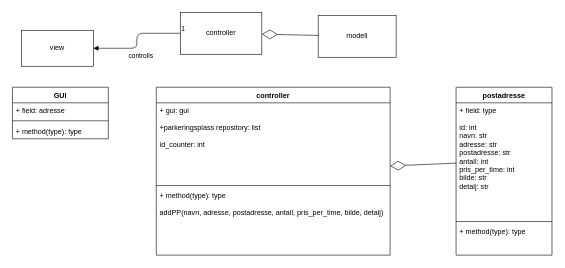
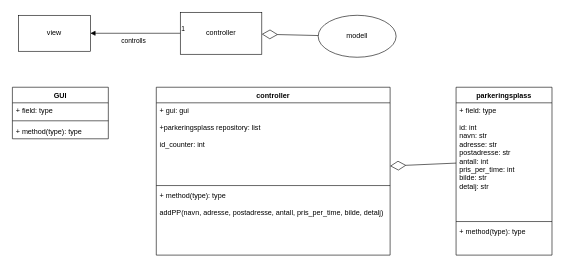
node "modell": shape rectangle -> ellipse
node "view": moved (57, 48) -> (54, 33)
node "postadresse": label "postadresse" -> "parkeringsplass"
node "+ field: adresse": label "+ field: adresse" -> "+ field: type"
